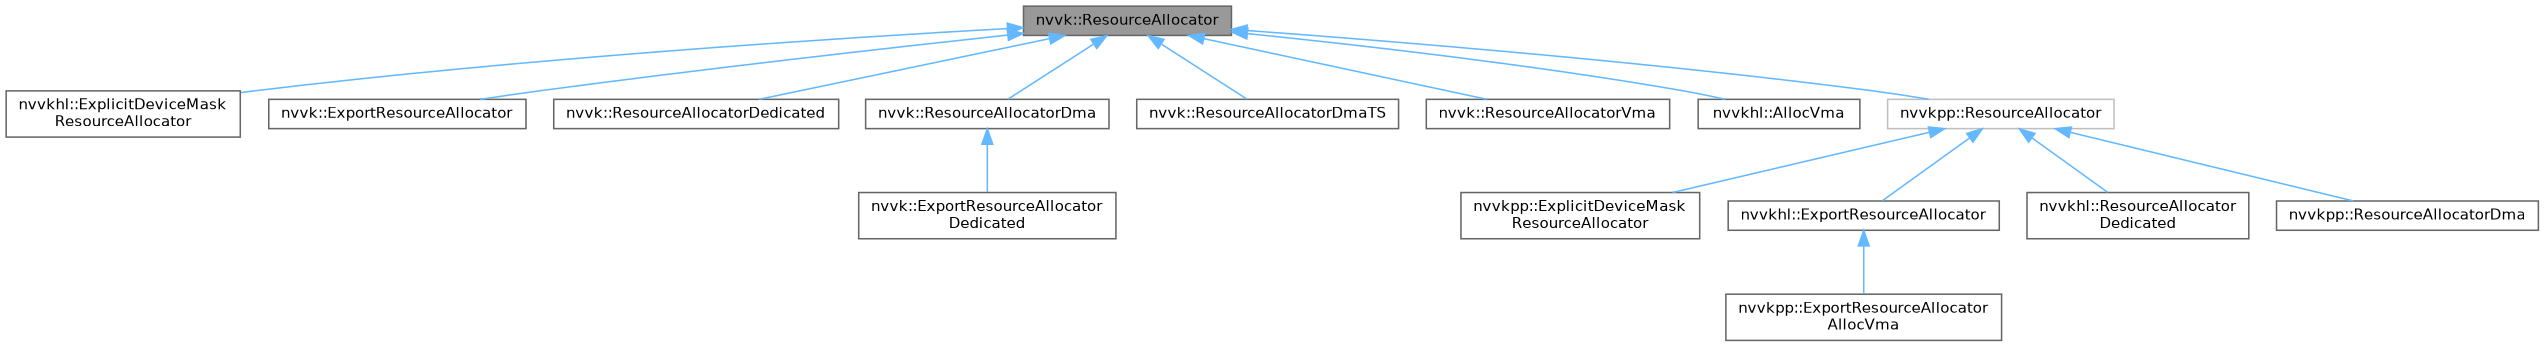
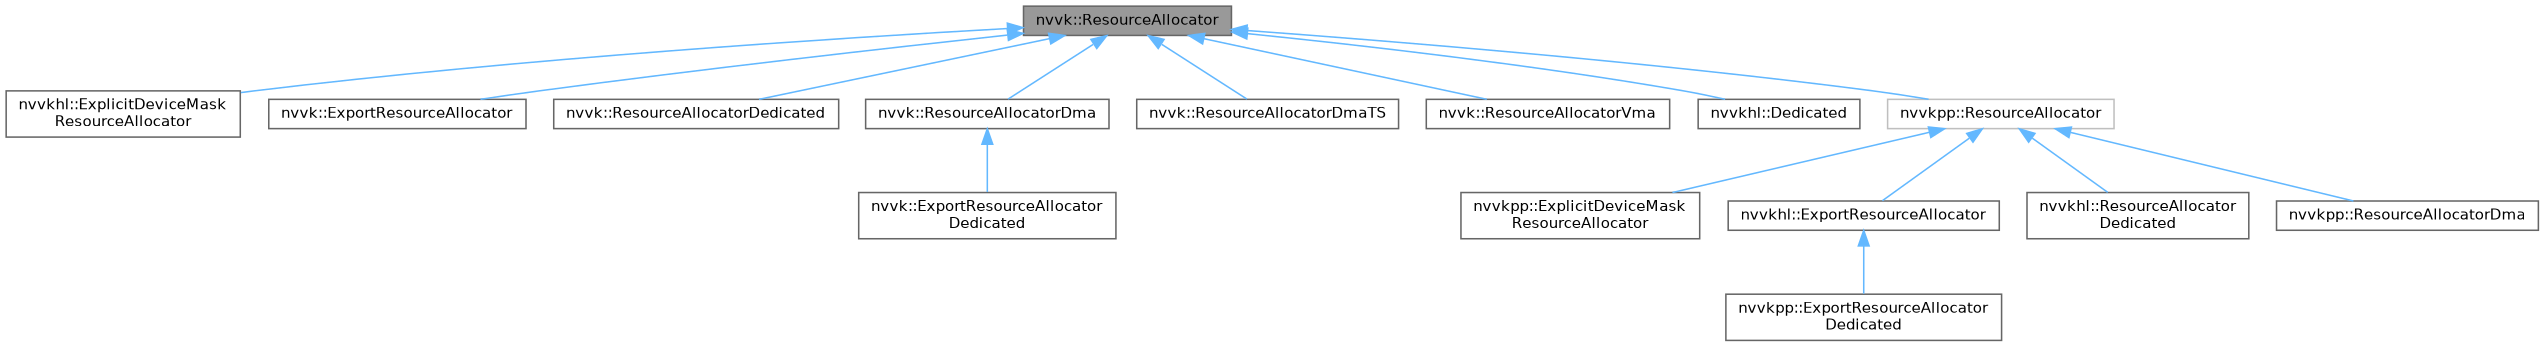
node "nvvkhl::AllocVma": label "nvvkhl::AllocVma" -> "nvvkhl::Dedicated"
node "nvvkpp::ExportResourceAllocator AllocVma": label "nvvkpp::ExportResourceAllocator AllocVma" -> "nvvkpp::ExportResourceAllocator Dedicated"
